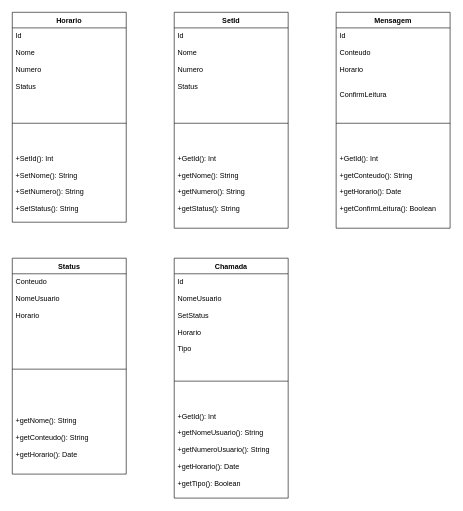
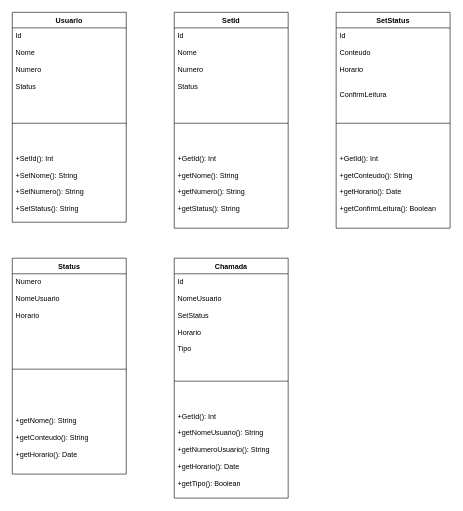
node "Horario": label "Horario" -> "Usuario"
node "Mensagem": label "Mensagem" -> "SetStatus"
node "Conteudo NomeUsuario Horario": label "Conteudo NomeUsuario Horario" -> "Numero NomeUsuario Horario"
